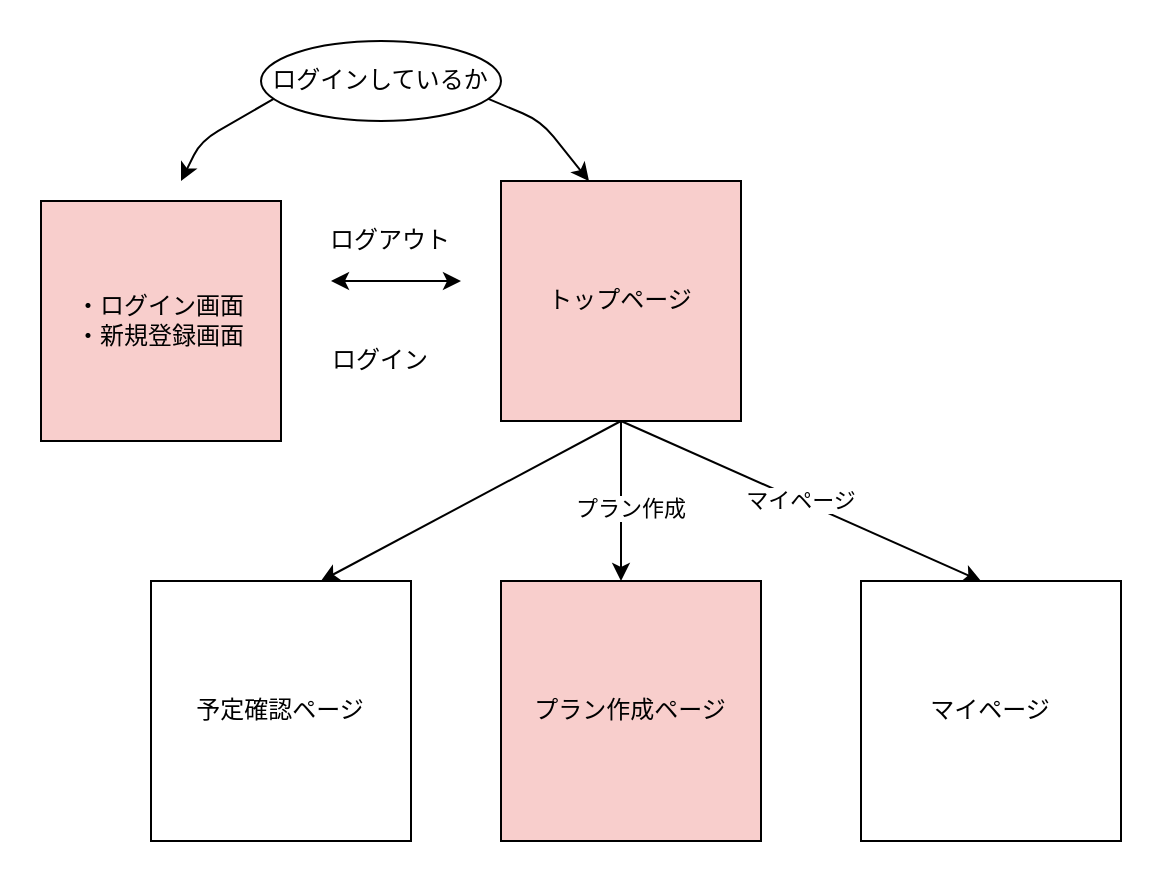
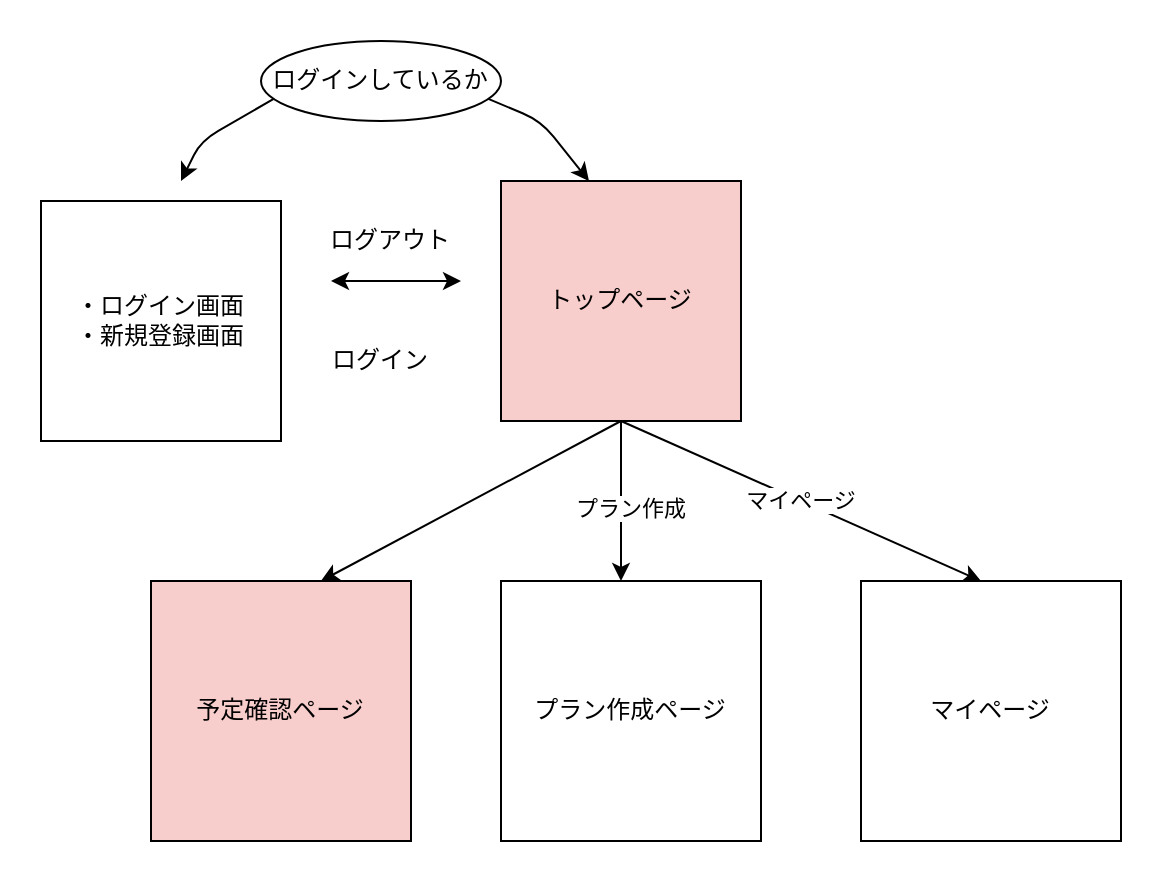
node "・ログイン画面 ・新規登録画面": fillcolor #f8cecc -> #ffffff
node "予定確認ページ": fillcolor #ffffff -> #f8cecc
node "プラン作成ページ": fillcolor #f8cecc -> #ffffff
